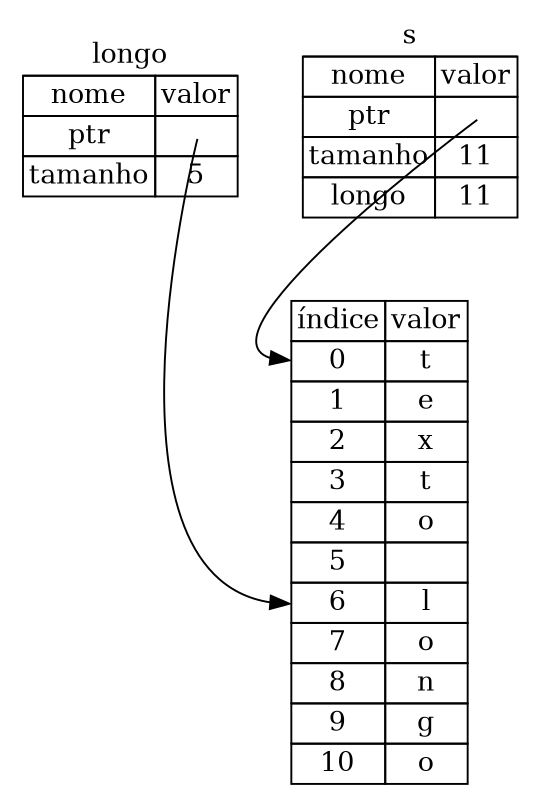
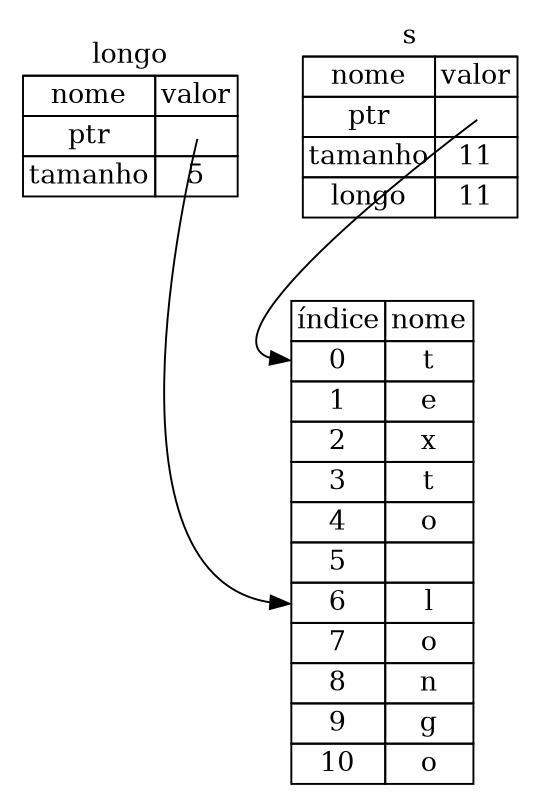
node "índice": text "valor" -> "nome"
